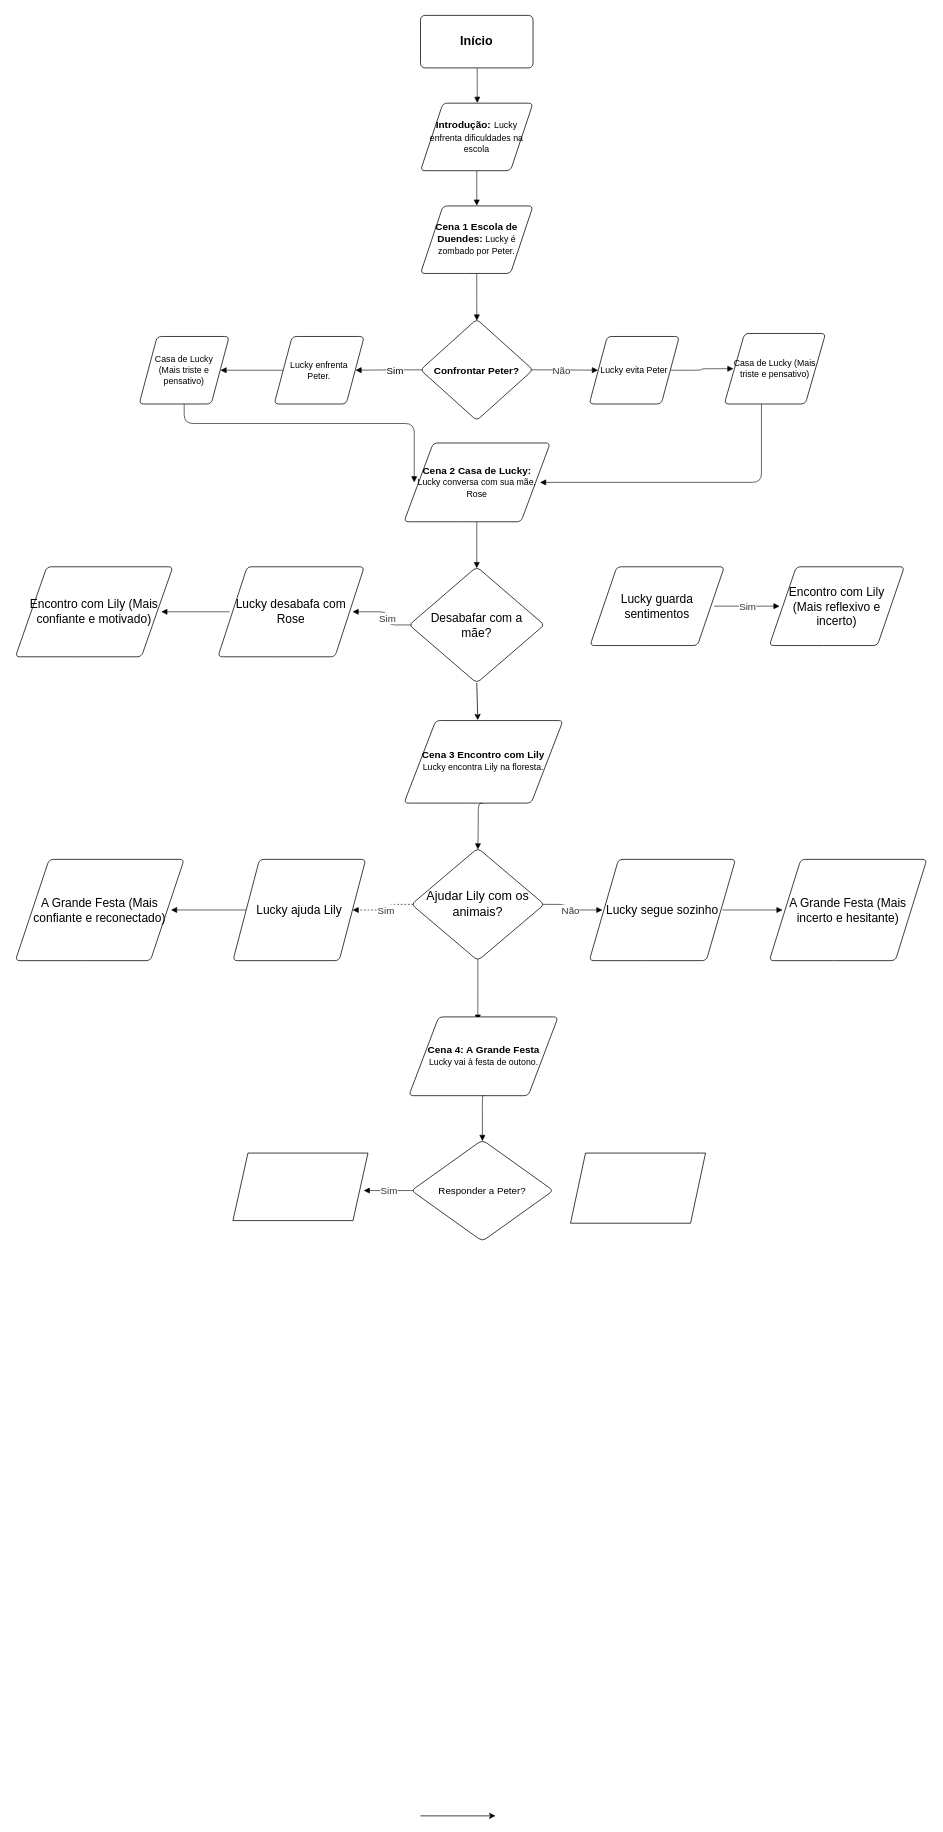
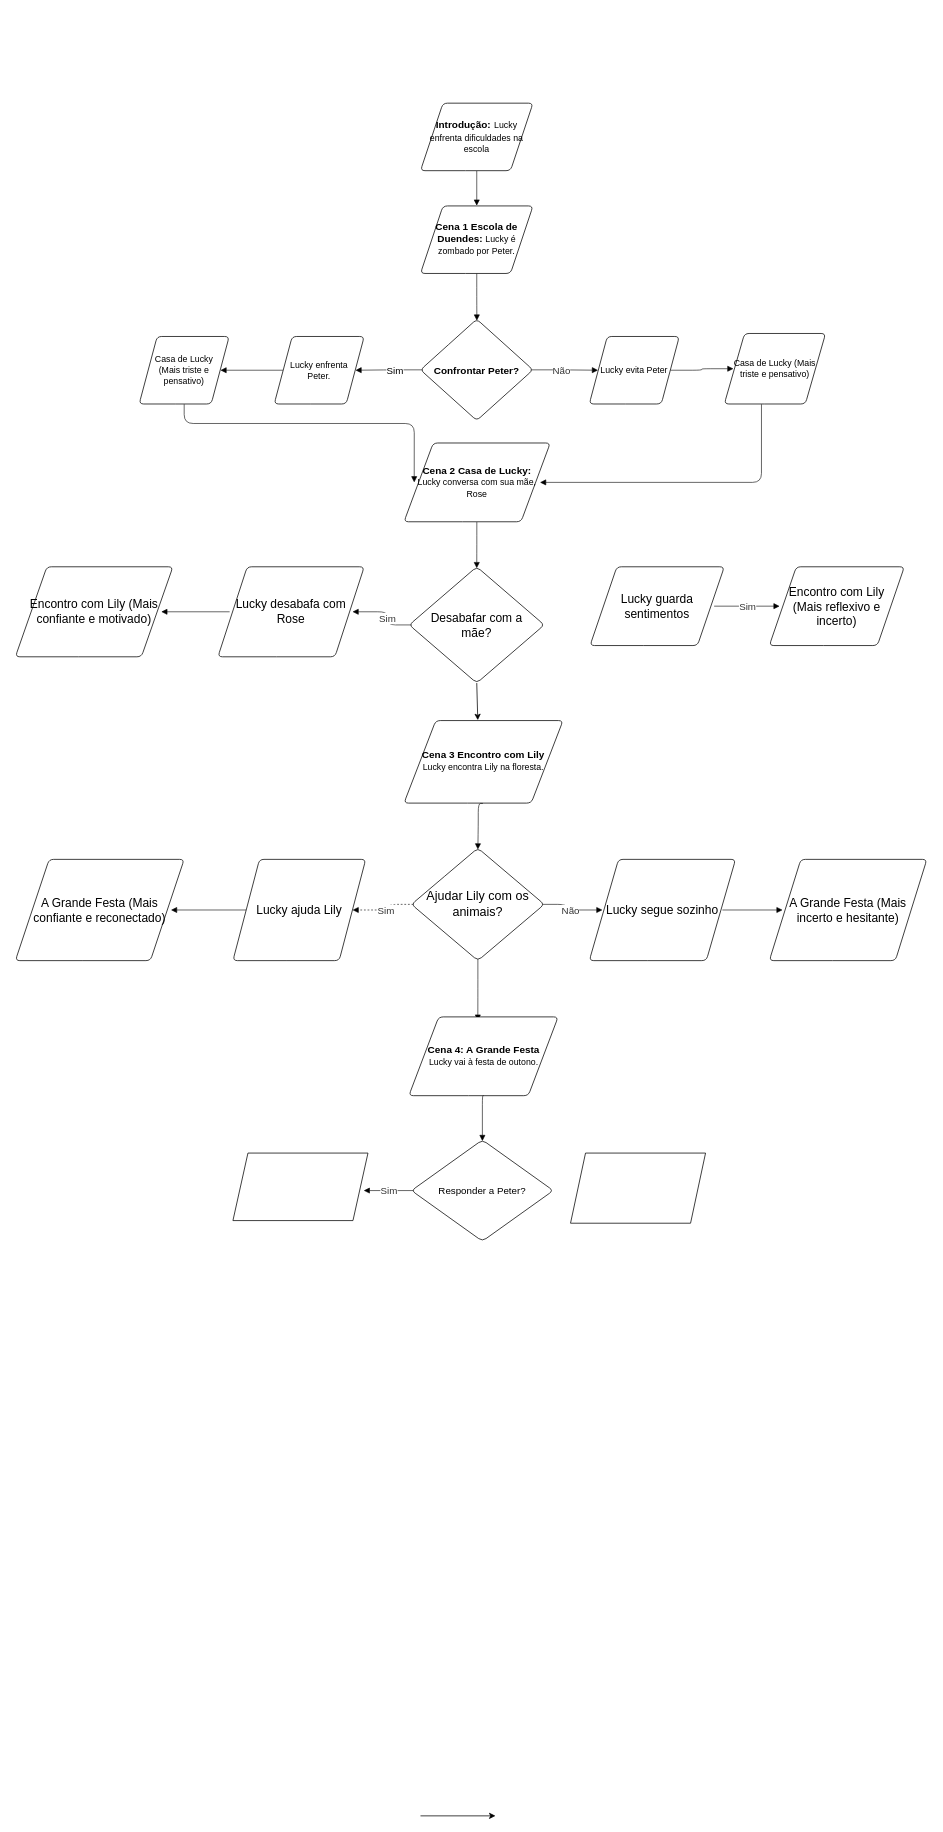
node "Início": removed
edge "Início" -> "Introdução: Lucky enfrenta dificuldades na escola": removed
